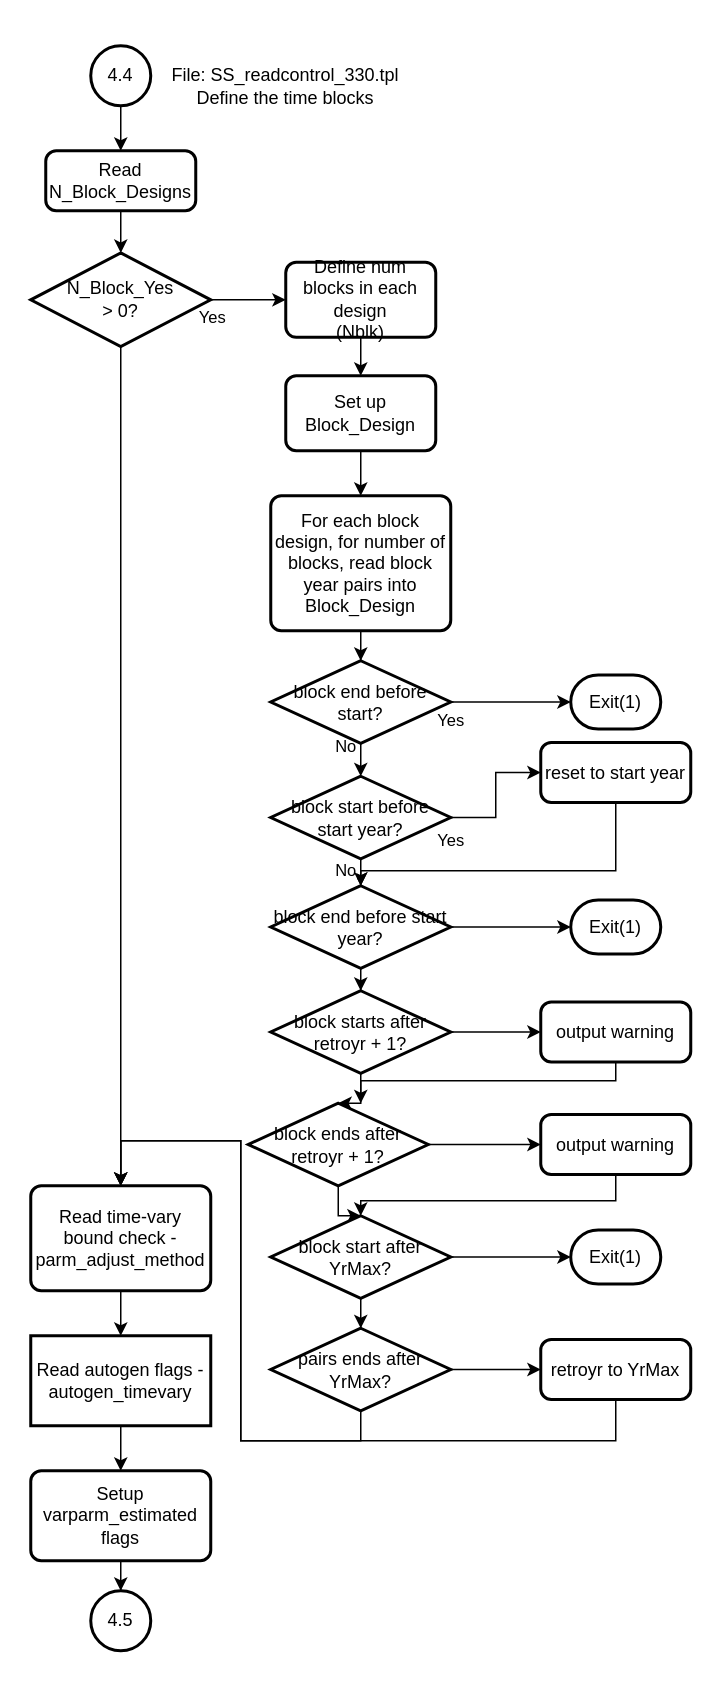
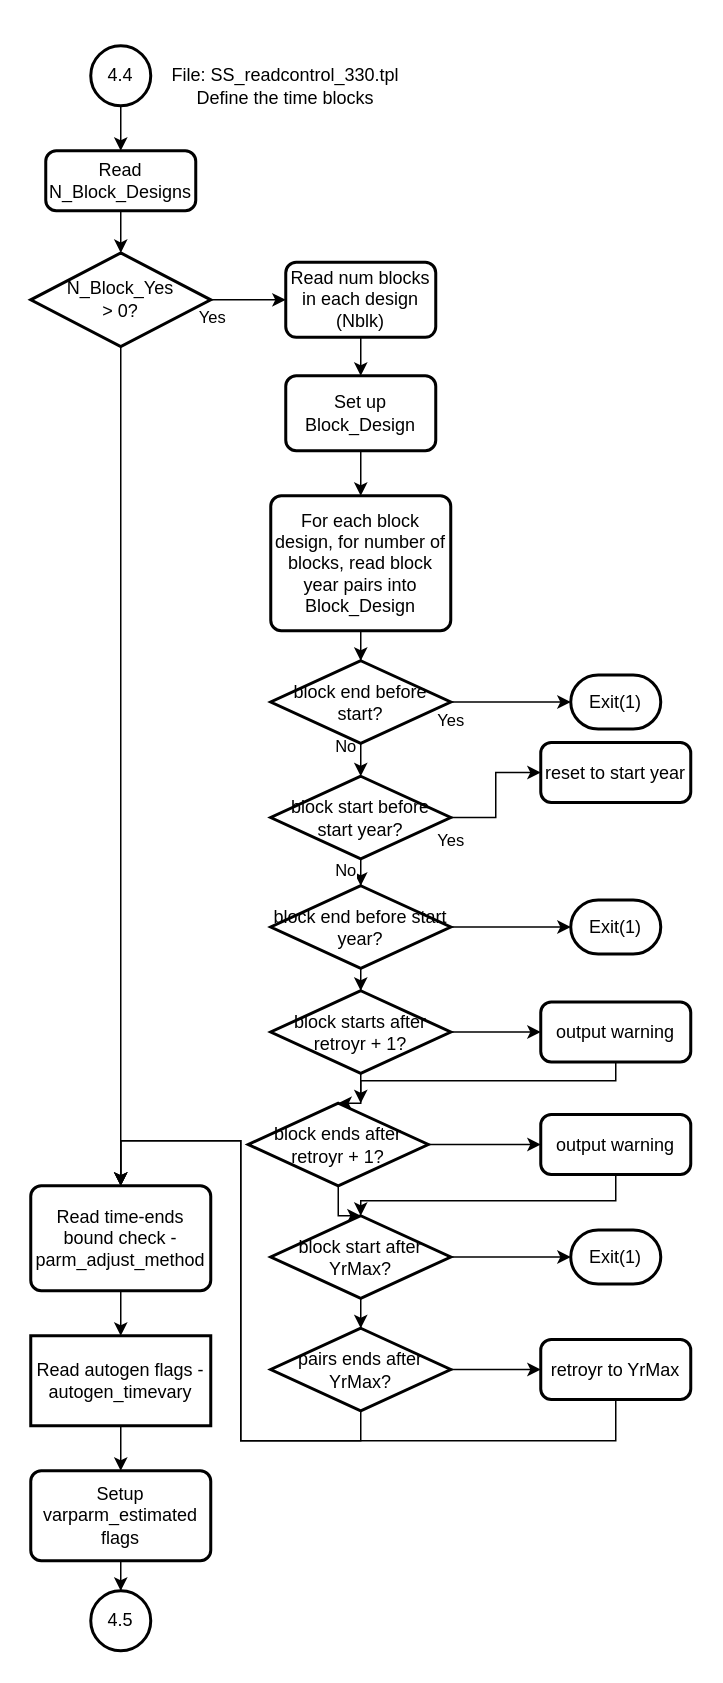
node "Define num blocks in each design (Nblk)": label "Define num blocks in each design (Nblk)" -> "Read num blocks in each design (Nblk)"
edge "reset to start year" -> "block end before start year?": removed
node "Read time-vary bound check - parm_adjust_method": label "Read time-vary bound check - parm_adjust_method" -> "Read time-ends bound check - parm_adjust_method"
